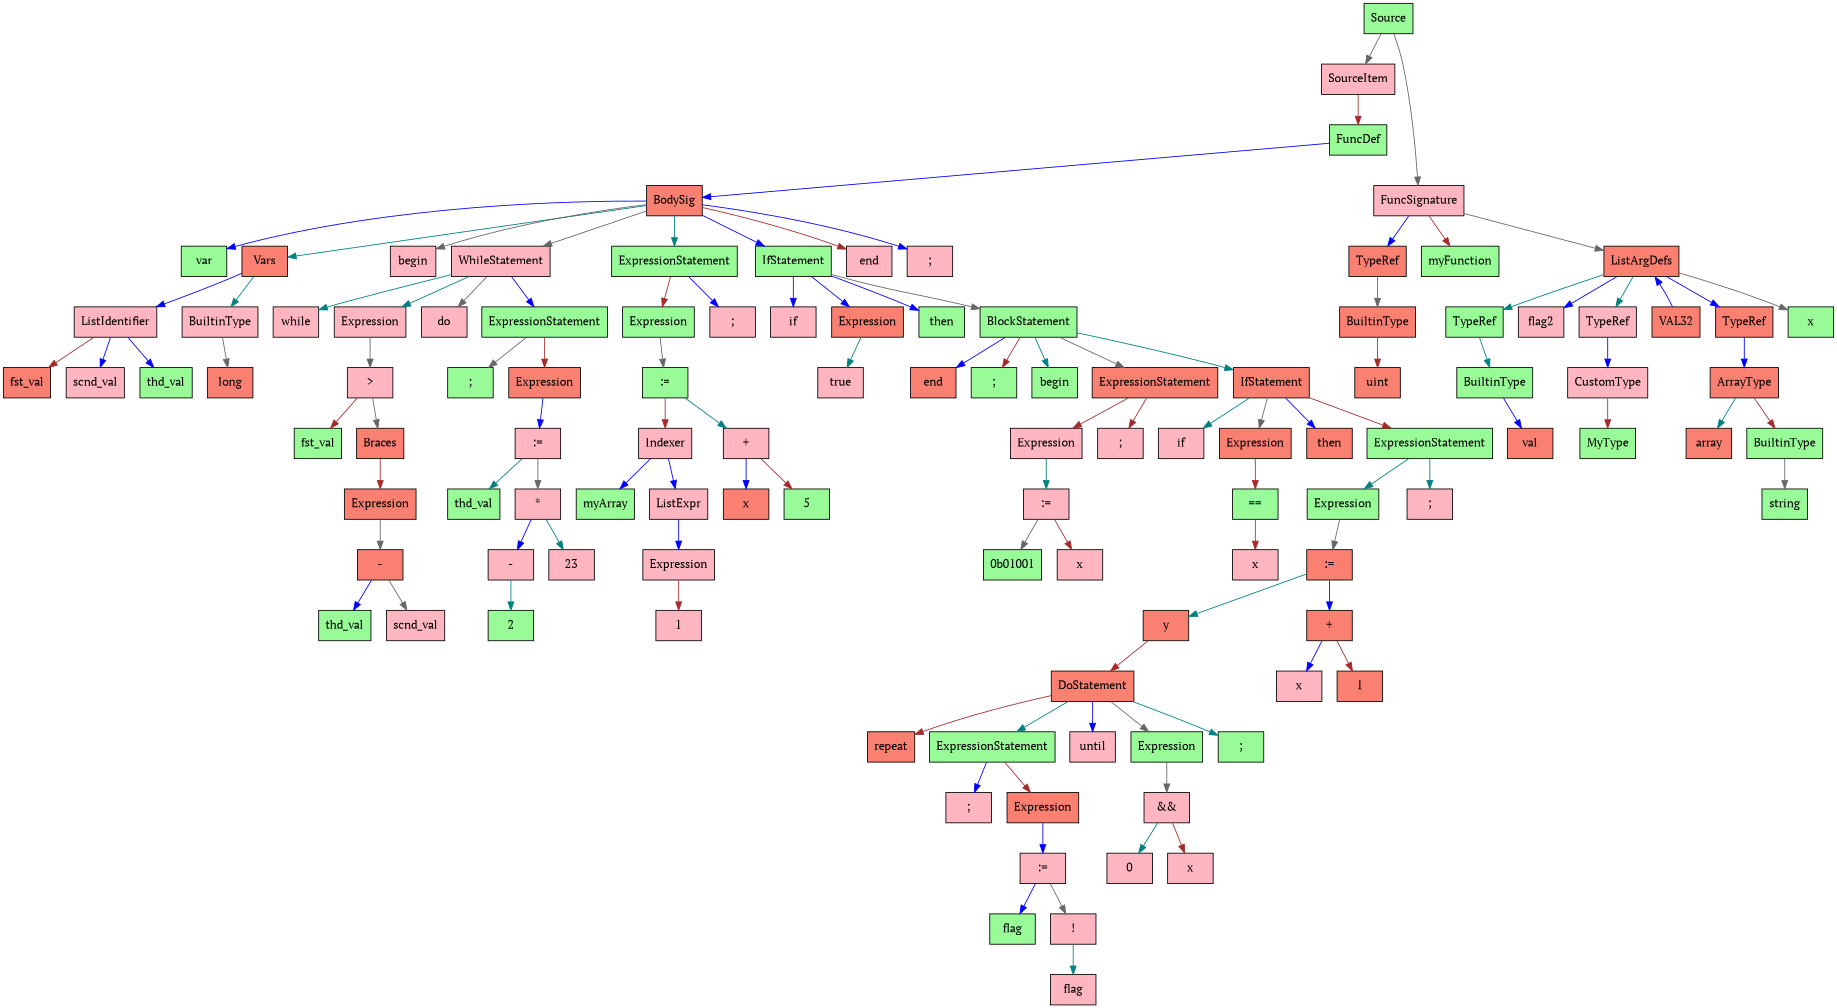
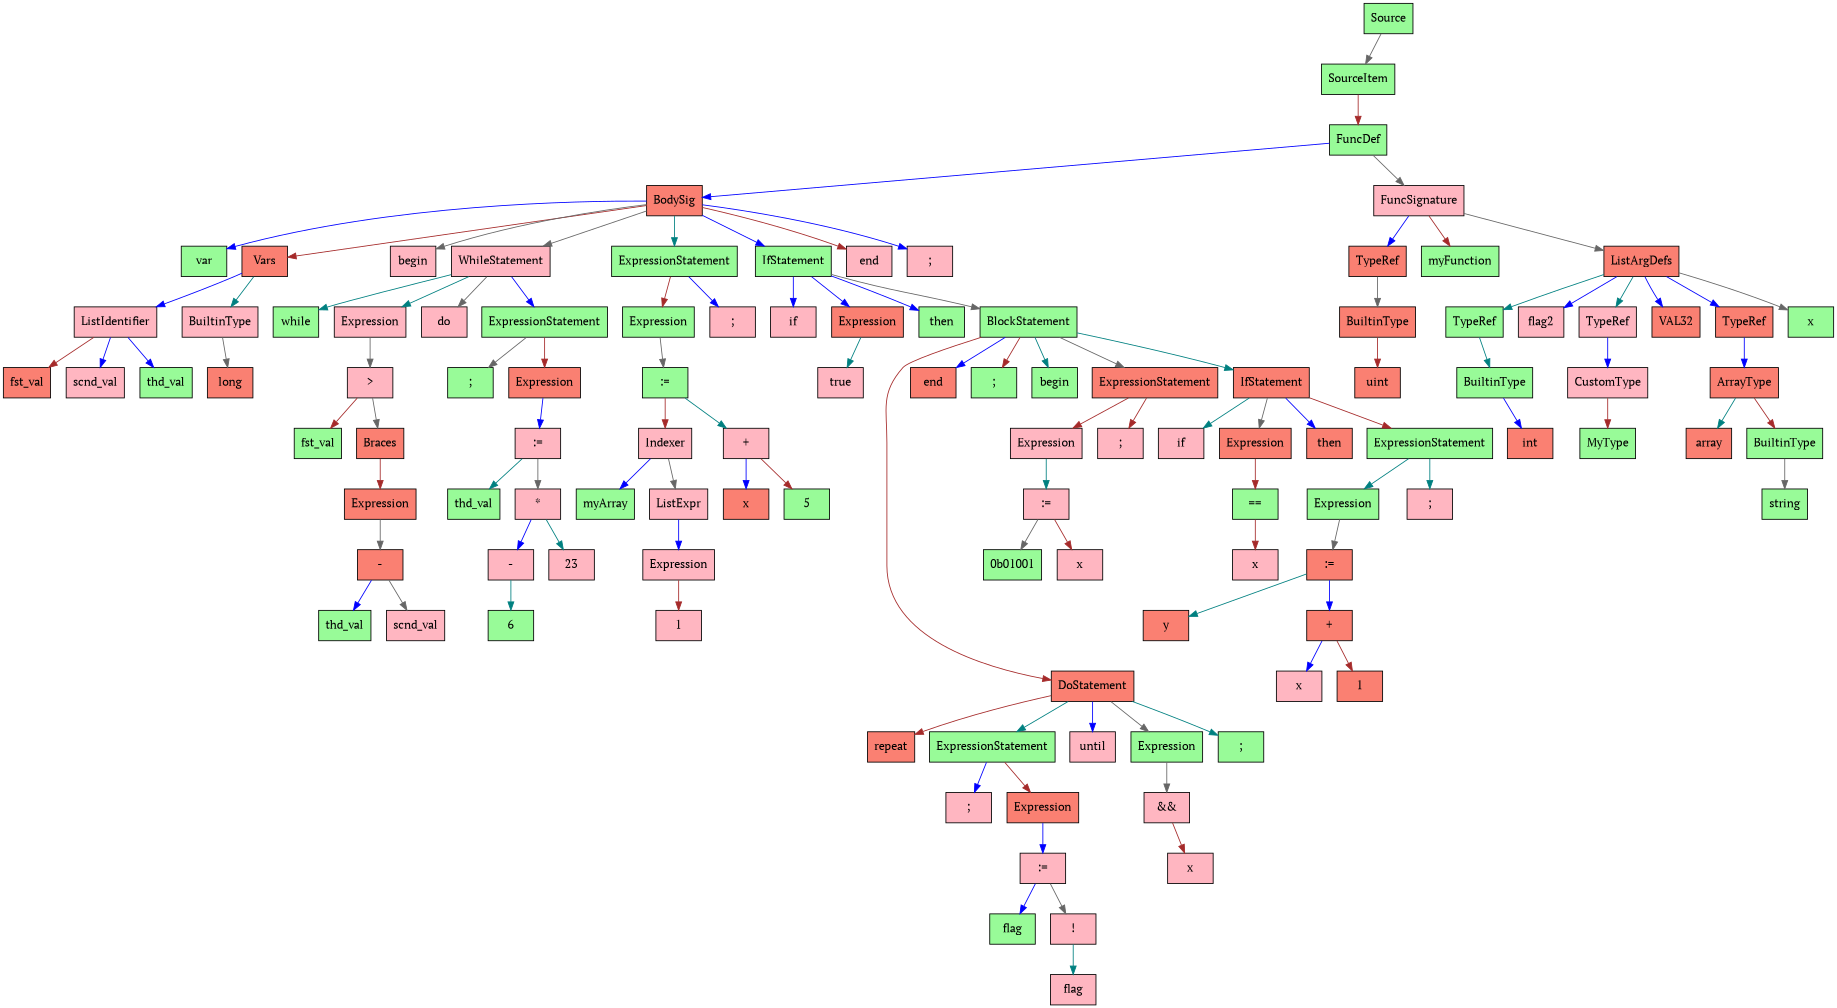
node "SourceItem": fillcolor lightpink -> palegreen
edge "Source" -> "FuncSignature": now "FuncDef" -> "FuncSignature"
edge "BodySig" -> "Vars": color teal -> brown
edge "VAL32" -> "ListArgDefs": reversed
node "while": fillcolor lightpink -> palegreen
node "val": label "val" -> "int"
edge "Indexer" -> "ListExpr": color blue -> gray40
node "2": label "2" -> "6"
edge "y" -> "DoStatement": now "BlockStatement" -> "DoStatement"
node "0": removed
